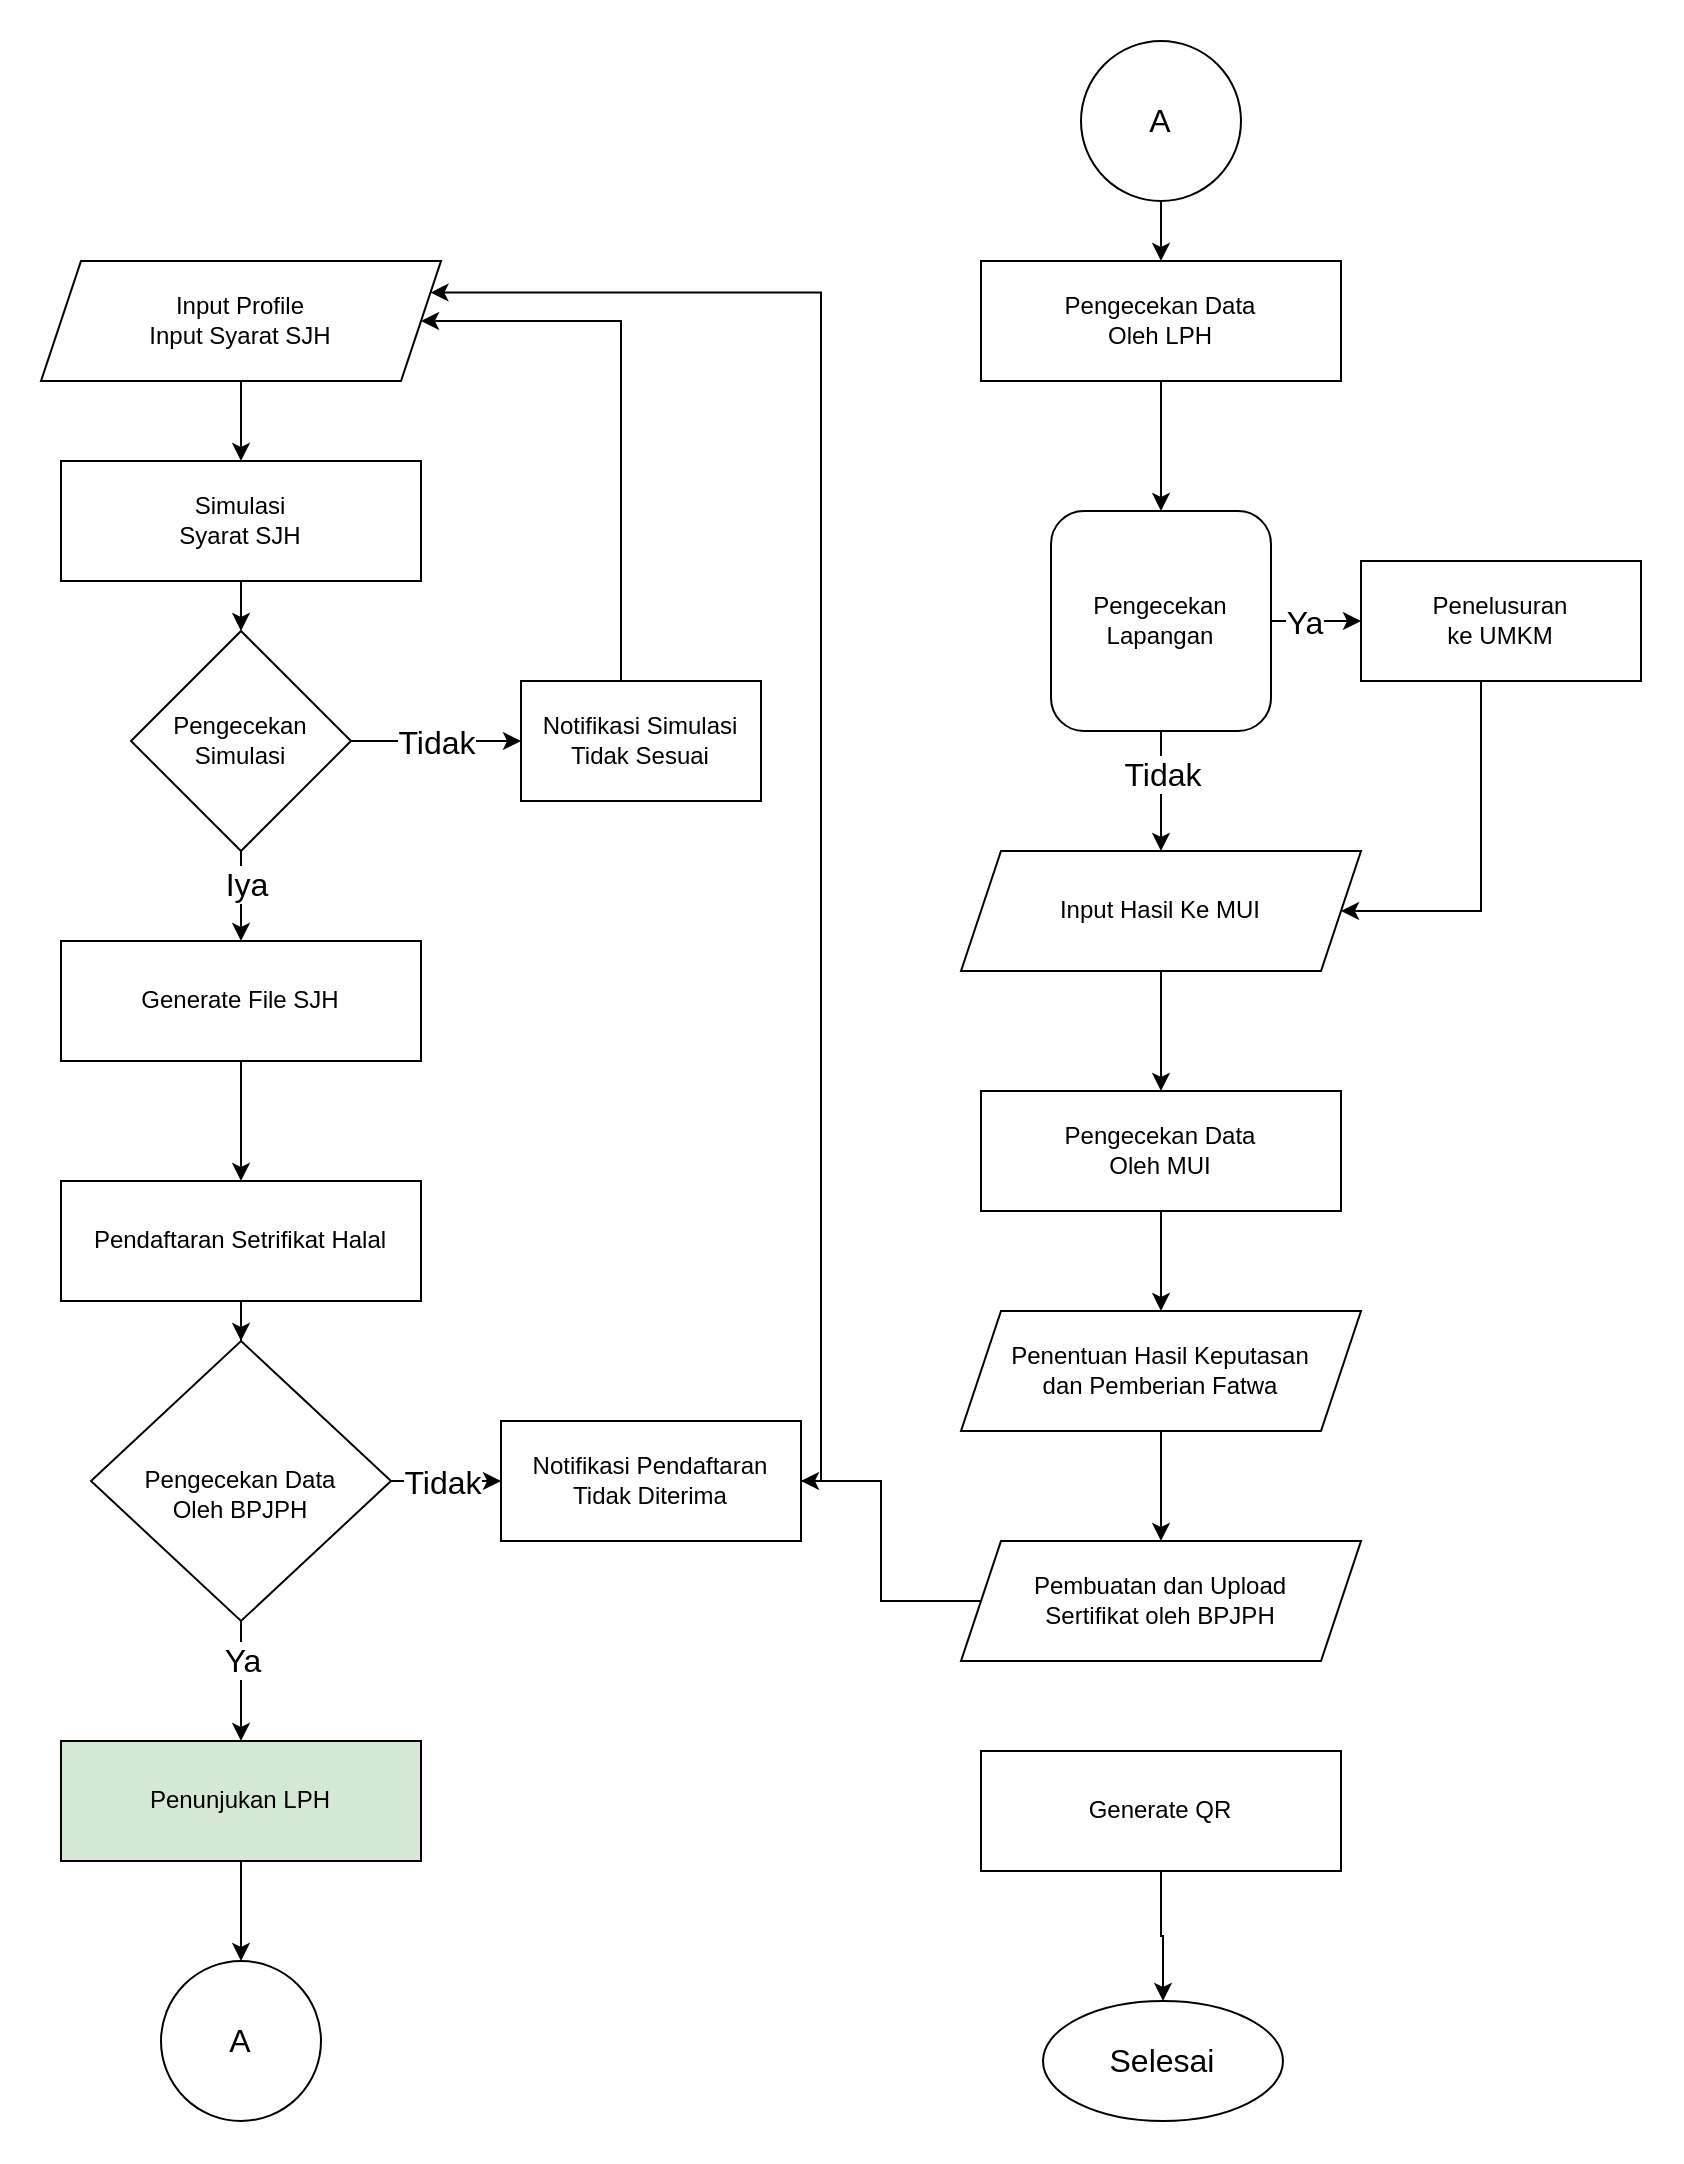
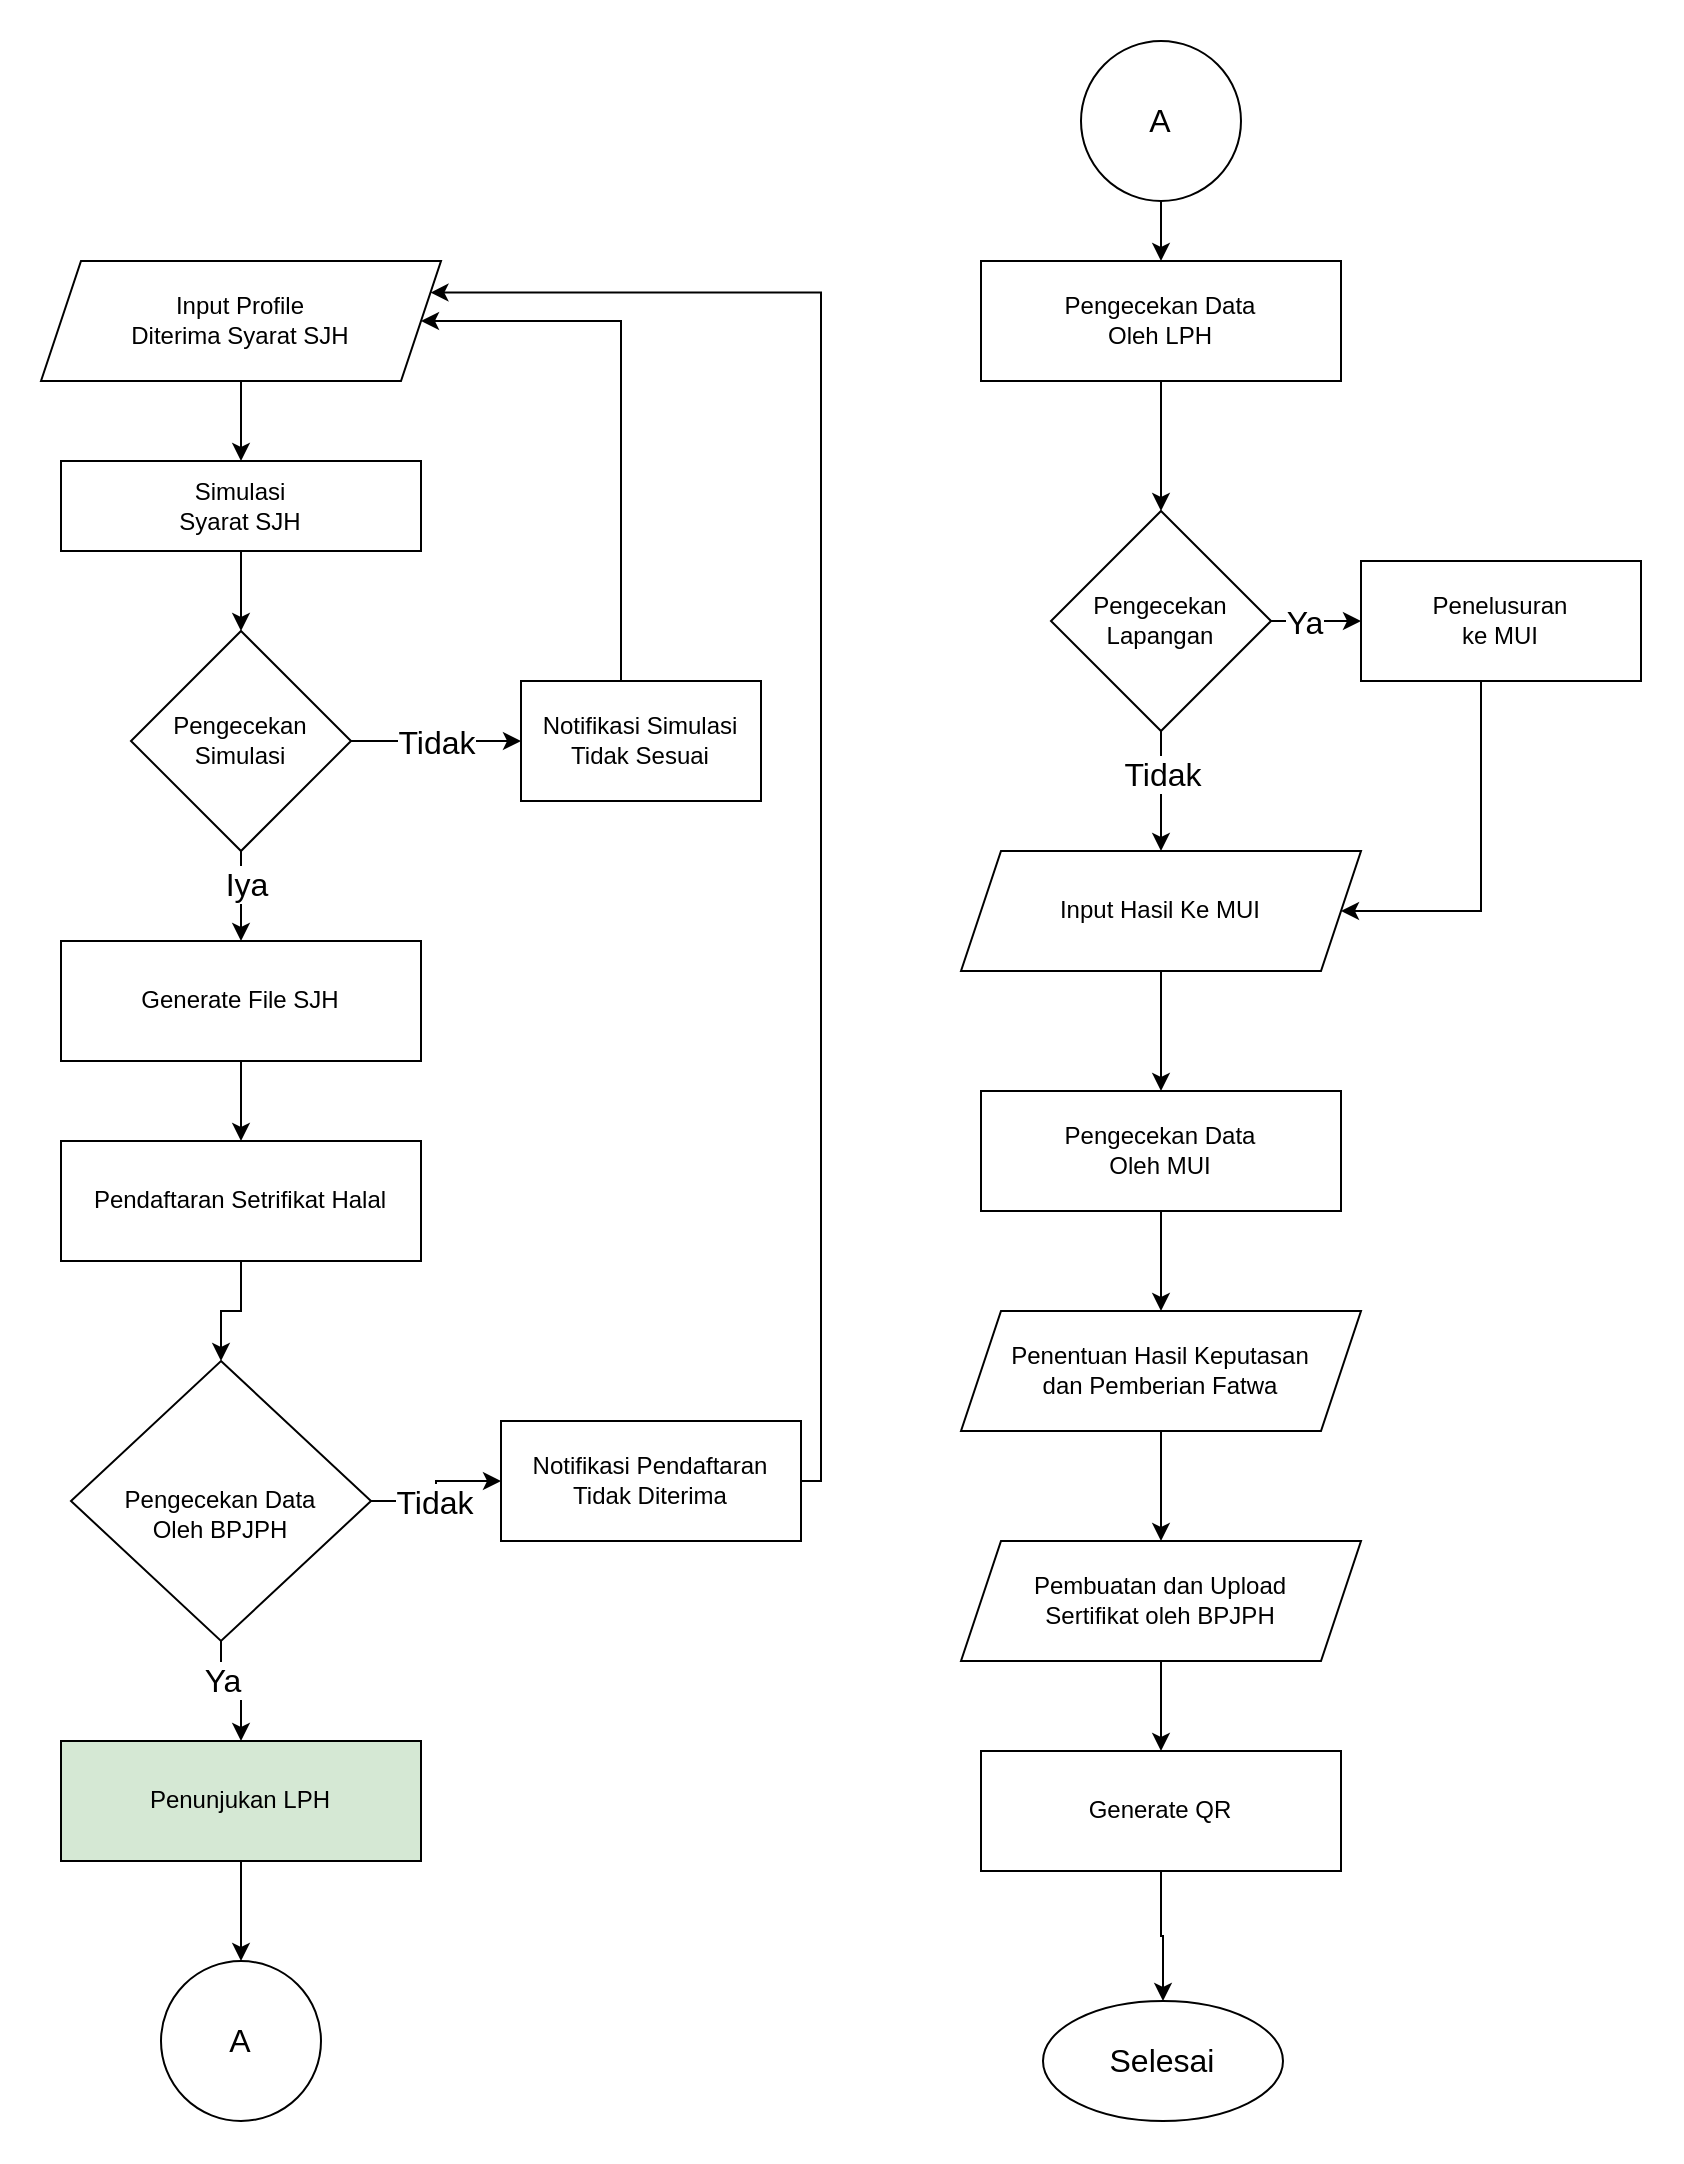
node "Input Profile Input Syarat SJH": label "Input Profile Input Syarat SJH" -> "Input Profile Diterima Syarat SJH"
node "Simulasi Syarat SJH": size 360x120 -> 360x90
node "Pengecekan Lapangan": shape rounded rectangle -> diamond
node "Penelusuran ke UMKM": label "Penelusuran ke UMKM" -> "Penelusuran ke MUI"
node "Pendaftaran Setrifikat Halal": moved (241, 1241) -> (241, 1201)
node "Pengecekan Data Oleh BPJPH": moved (241, 1481) -> (221, 1501)
edge "Pembuatan dan Upload Sertifikat oleh BPJPH" -> "Notifikasi Pendaftaran Tidak Diterima": now "Pembuatan dan Upload Sertifikat oleh BPJPH" -> "Generate QR"
